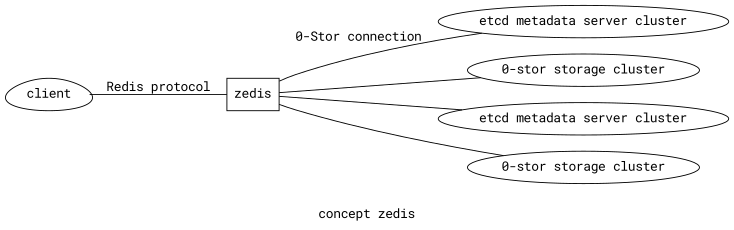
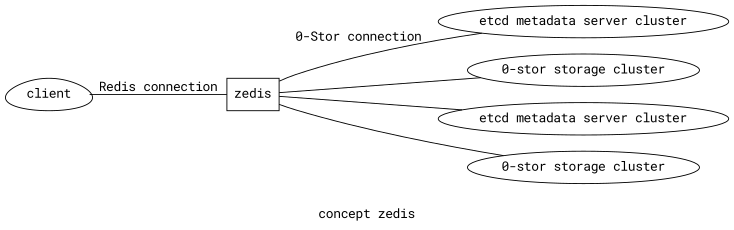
edge "client" -- "zedis": label "Redis protocol" -> "Redis connection"
